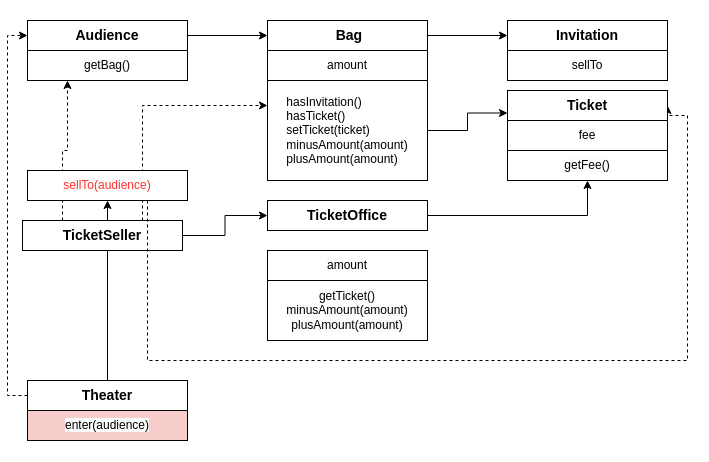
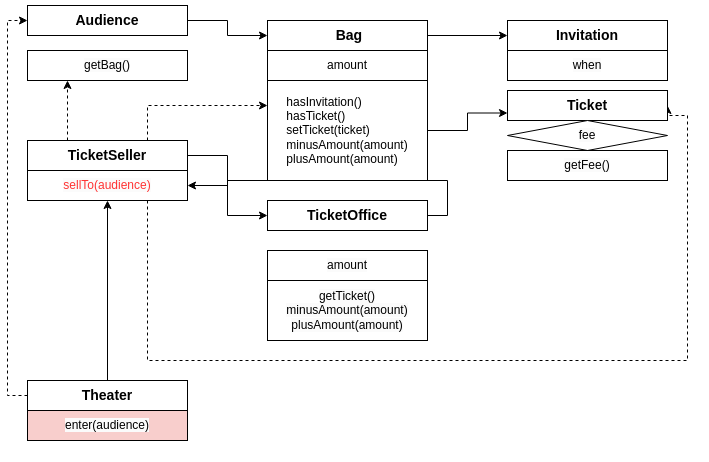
node "Audience": moved (108, 36) -> (108, 21)
node "sellTo": label "sellTo" -> "when"
node "fee": shape rectangle -> diamond
edge "TicketOffice" -> "getFee()": now "TicketOffice" -> "sellTo(audience)"
node "TicketSeller": moved (103, 236) -> (108, 156)
